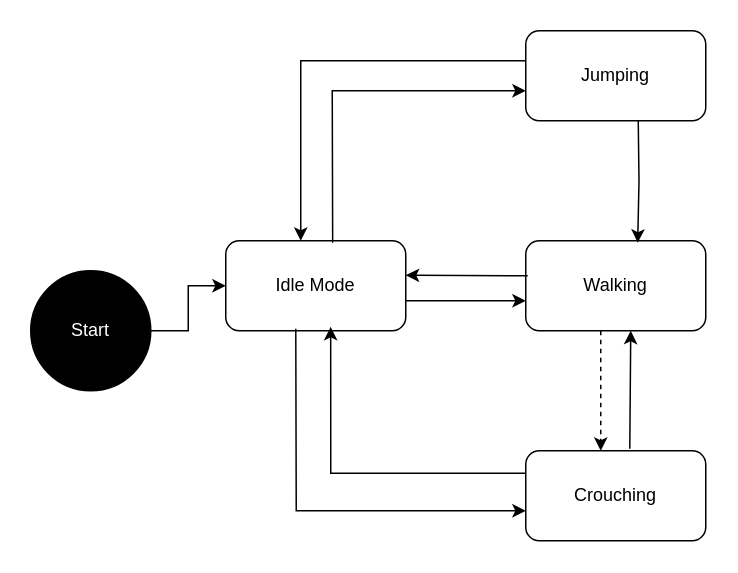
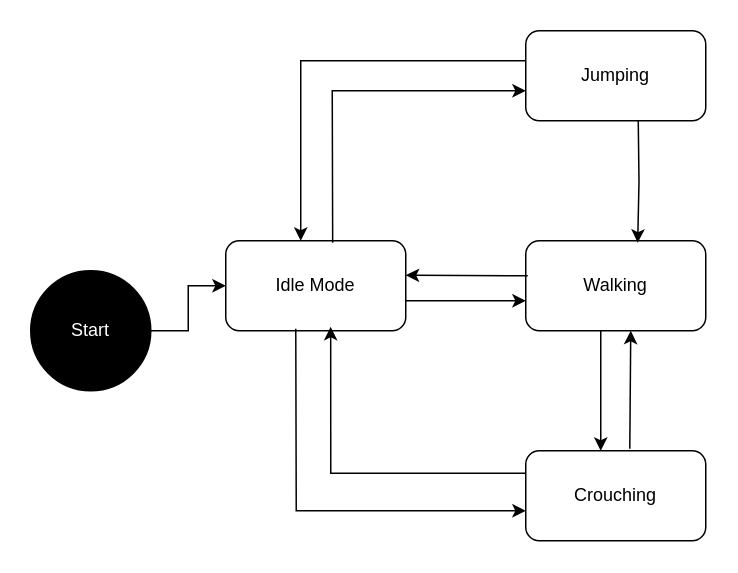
edge "Walking" -> "Crouching": style dashed -> solid
